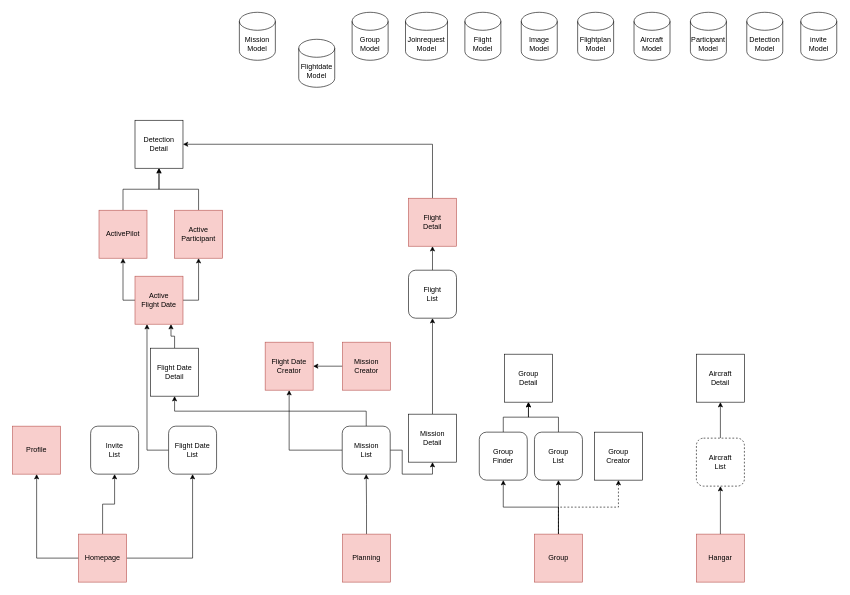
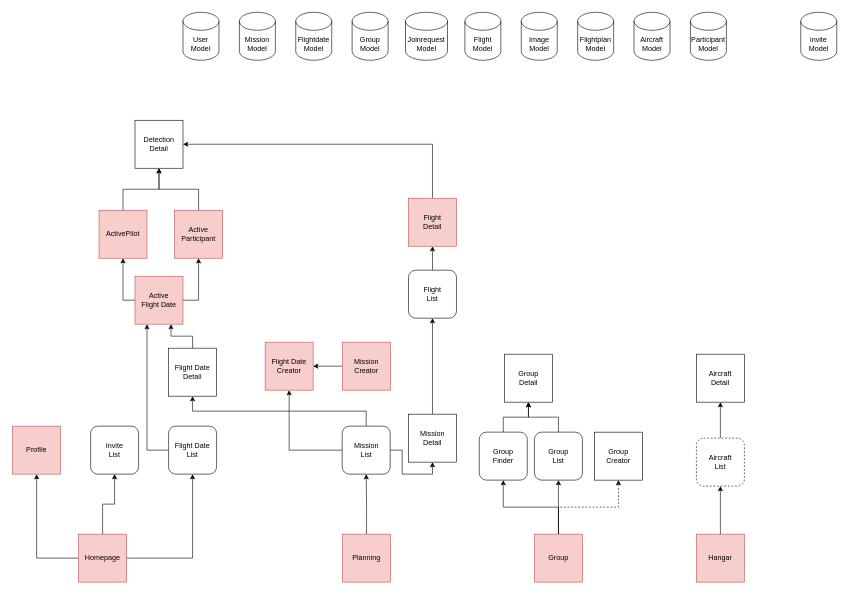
node "User Model": added
node "Detection Model": removed
node "Flightdate Model": moved (317, 63) -> (314, 36)
node "Flight Date Detail": moved (174, 372) -> (192, 372)
